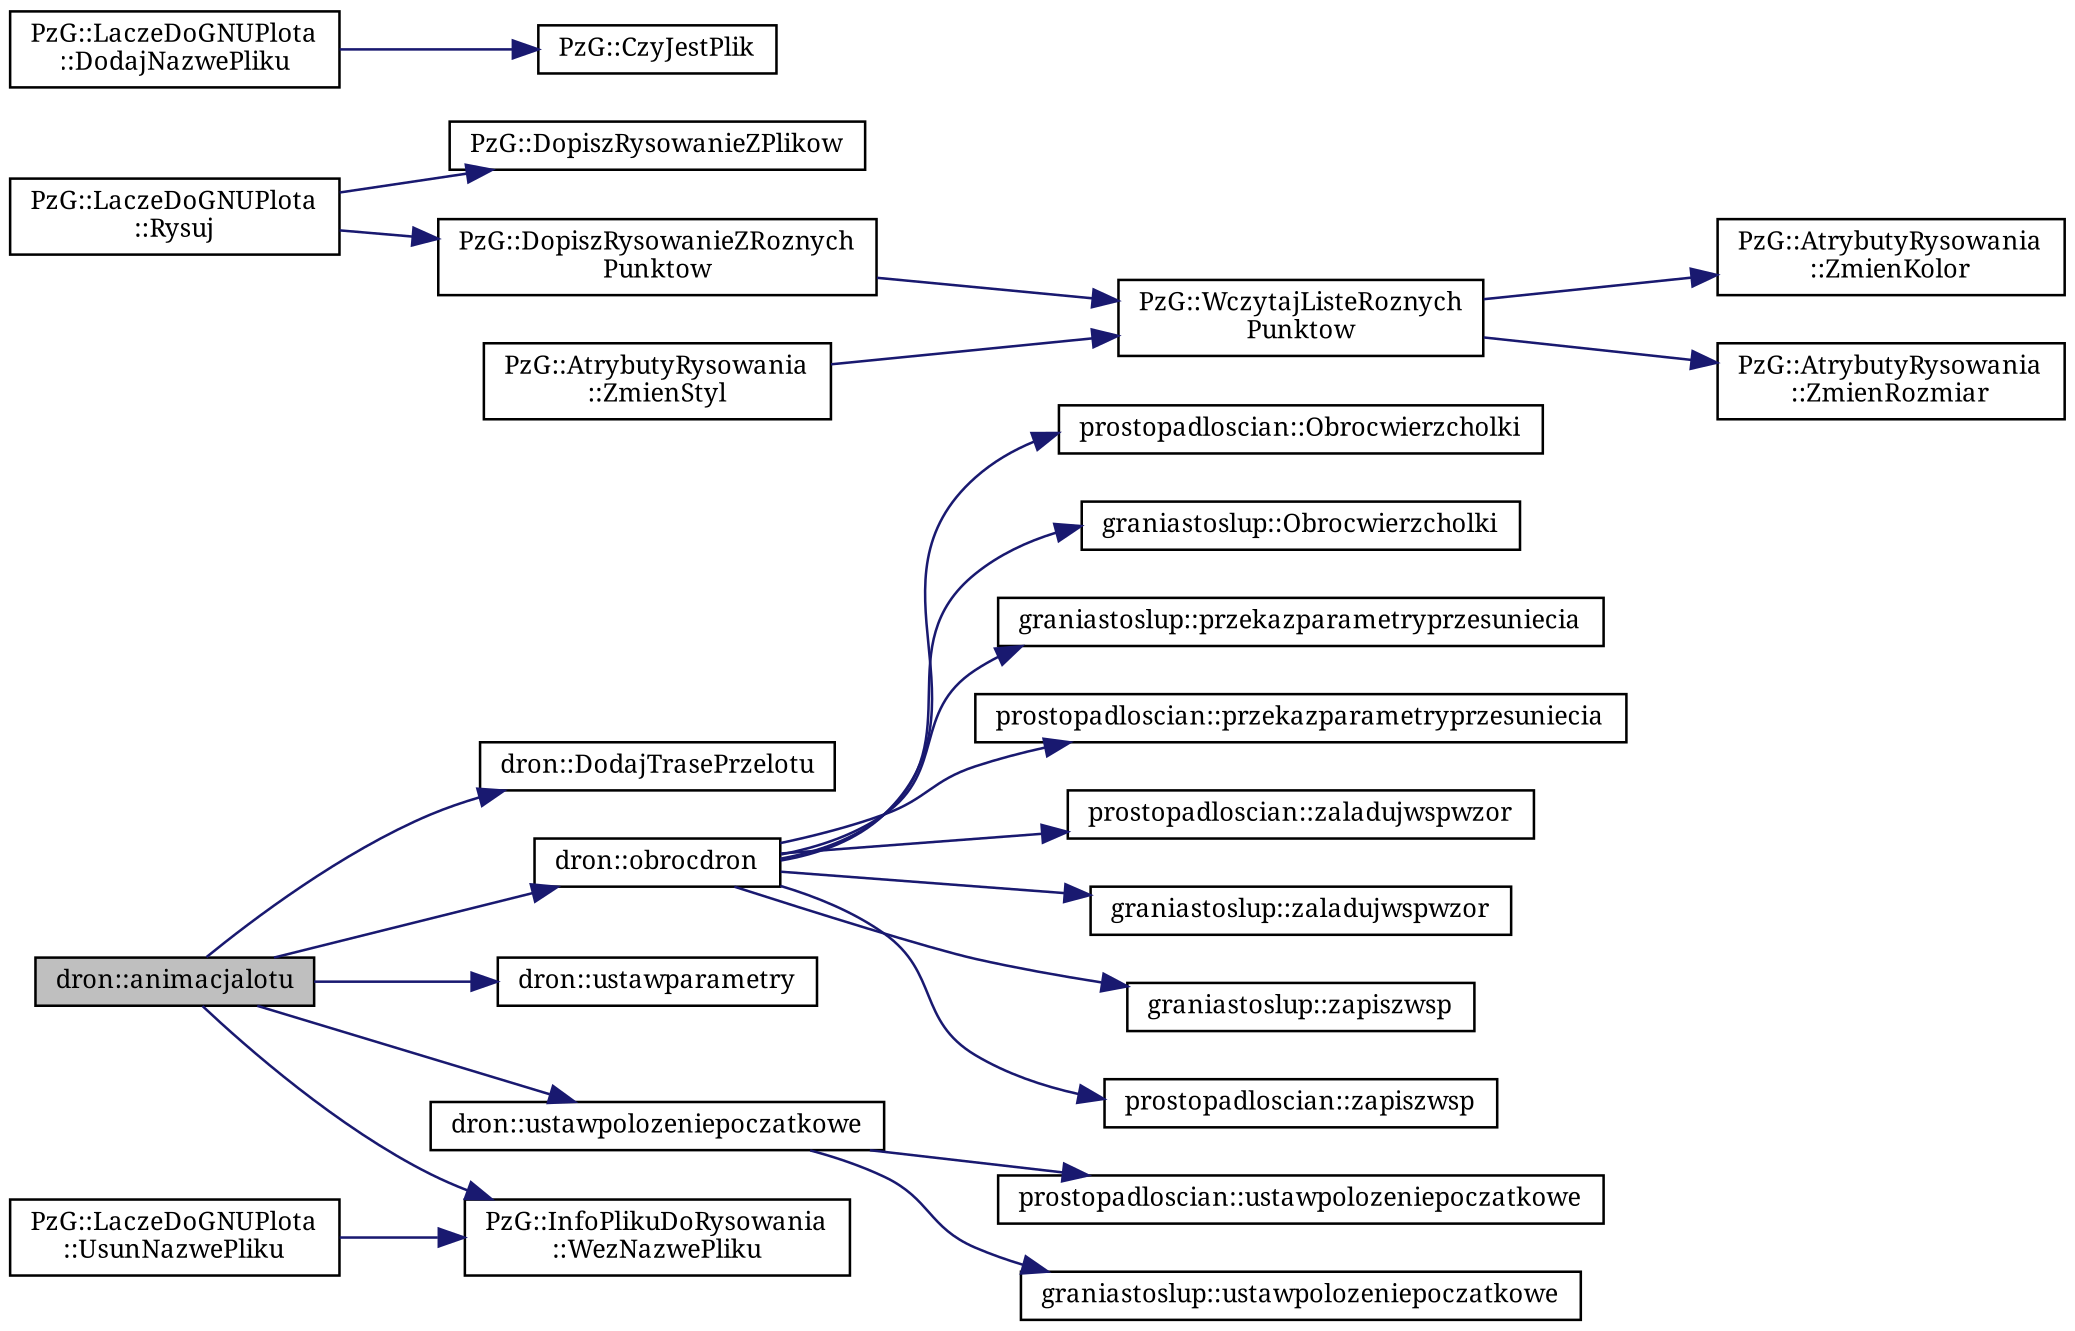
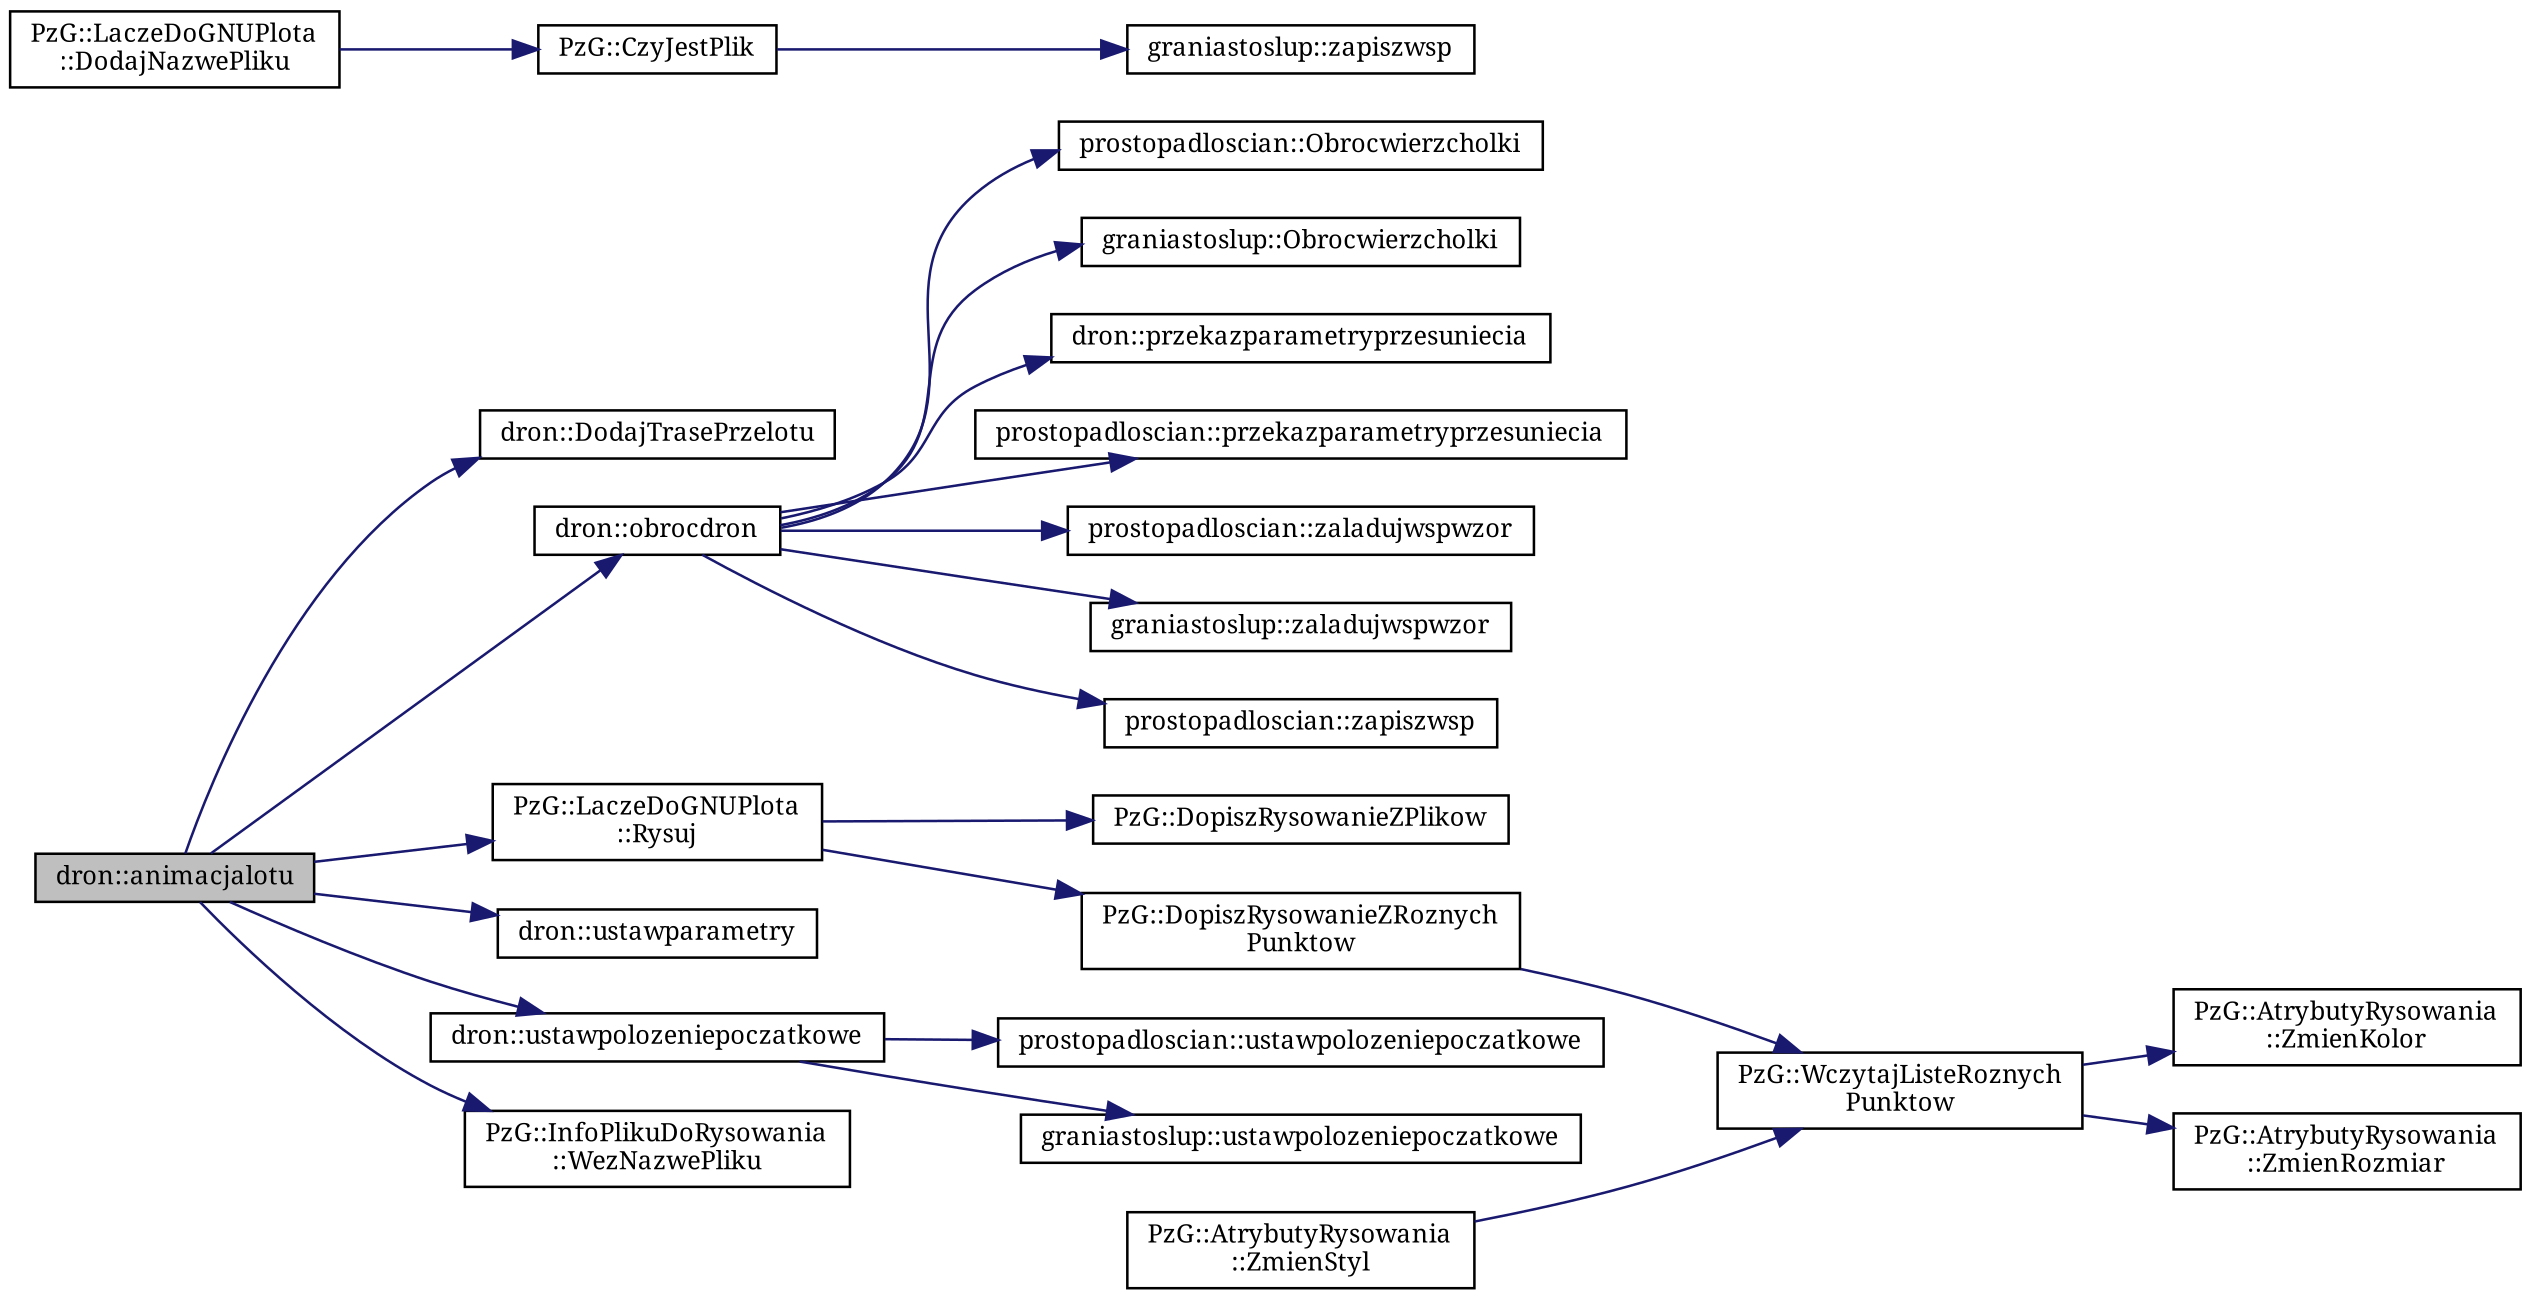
node "graniastoslup::przekazparametryprzesuniecia": label "graniastoslup::przekazparametryprzesuniecia" -> "dron::przekazparametryprzesuniecia"
edge "dron::animacjalotu" -> "PzG::LaczeDoGNUPlota ::Rysuj": added
edge "dron::obrocdron" -> "graniastoslup::zapiszwsp": now "PzG::CzyJestPlik" -> "graniastoslup::zapiszwsp"
node "PzG::LaczeDoGNUPlota ::UsunNazwePliku": removed
